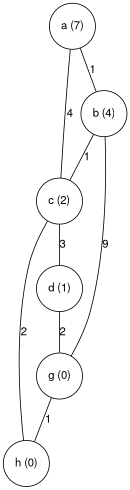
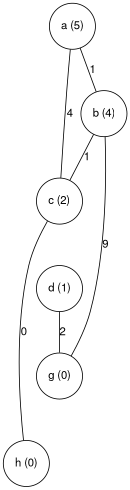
node "a (7)": label "a (7)" -> "a (5)"
edge "c (2)" -- "d (1)": removed, label "3"
edge "c (2)" -- "h (0)": label "2" -> "0"
edge "g (0)" -- "h (0)": removed, label "1"
